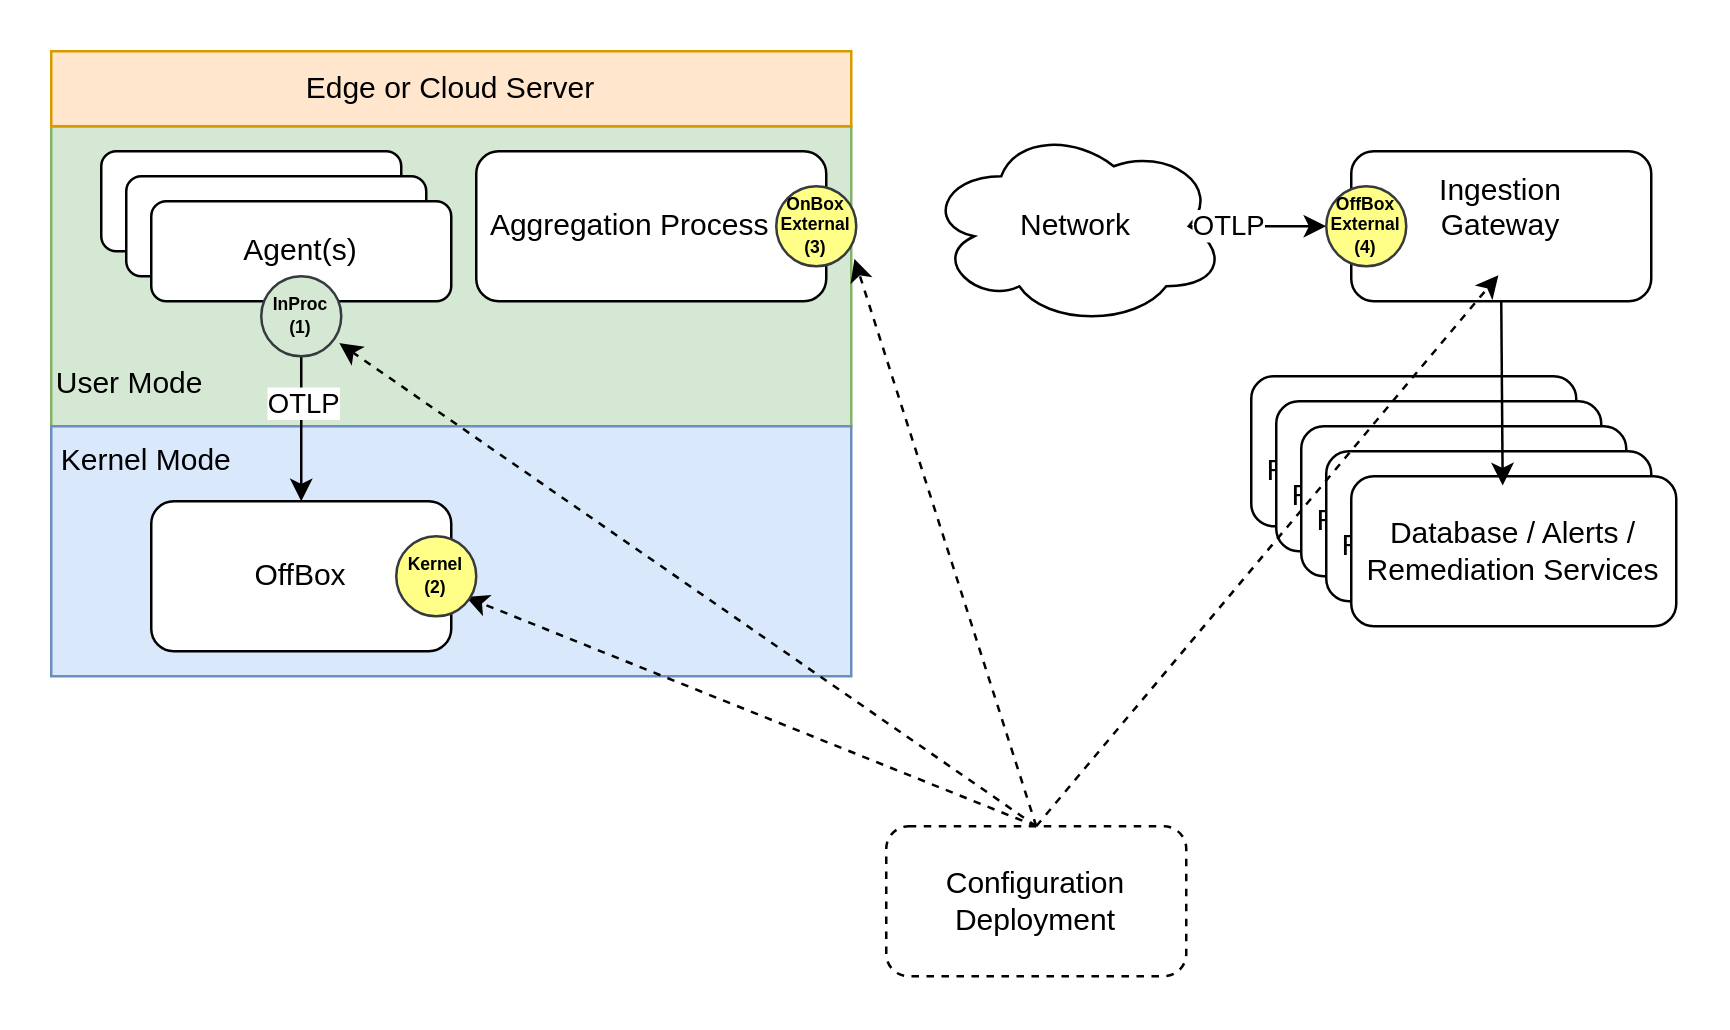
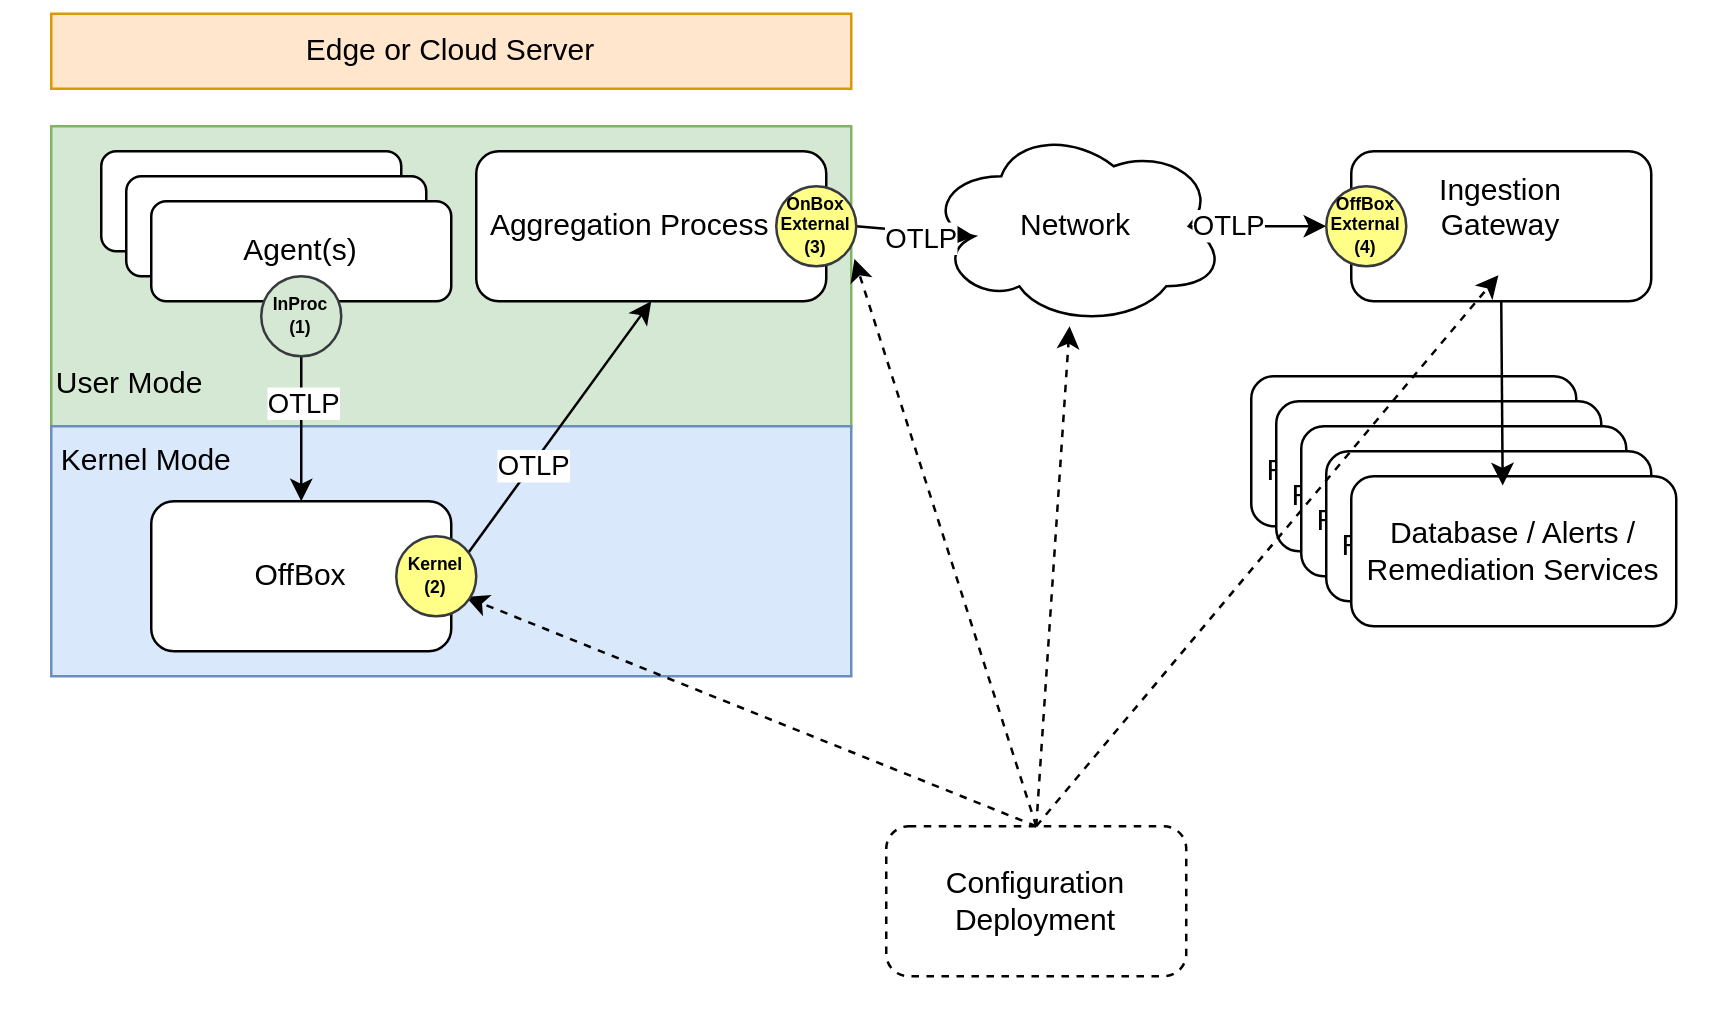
node "Edge or Cloud Server": moved (451, 89) -> (451, 51)
edge "OnBox External (3)" -> "Network": added, label "OTLP"
edge "OffBox" -> "Aggregation Process": added, label "OTLP"
edge "Configuration Deployment" -> "InProc (1)": now "Configuration Deployment" -> "Network"
